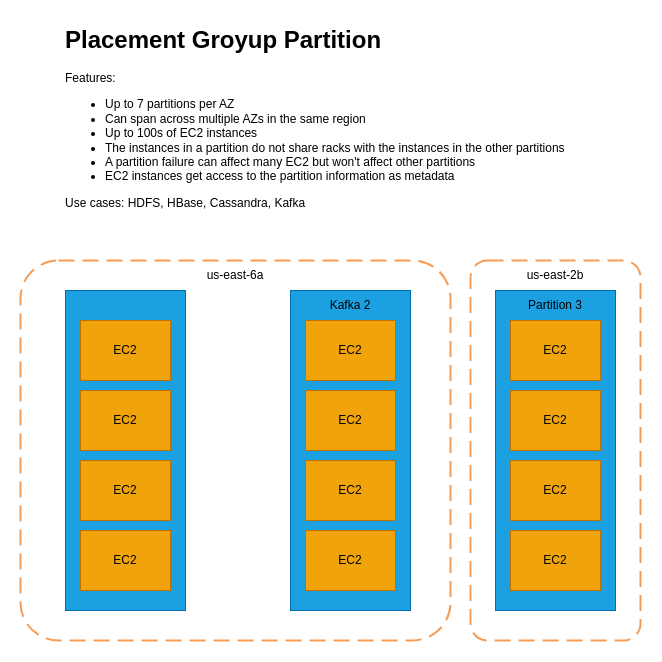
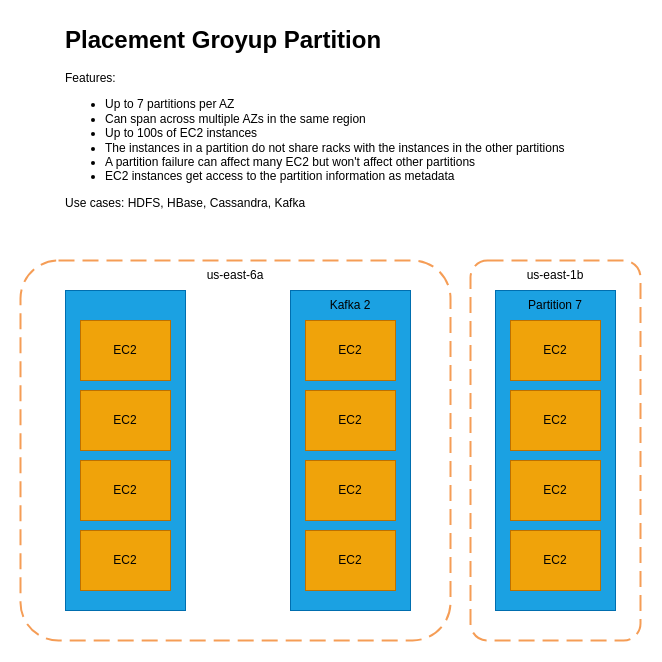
node "us-east-2b": label "us-east-2b" -> "us-east-1b"
node "Partition 3": label "Partition 3" -> "Partition 7"
